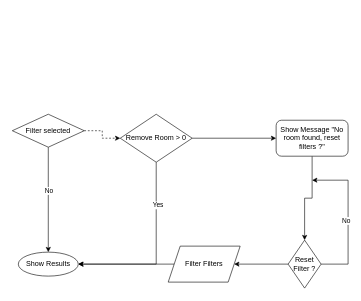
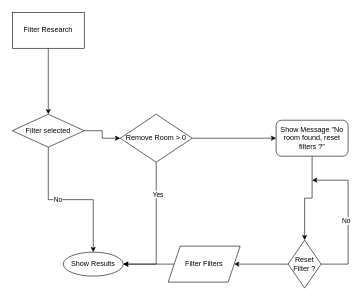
node "Filter Research": added
edge "Filter Research" -> "Filter selected": added
edge "Filter selected" -> "Remove Room > 0": style dashed -> solid
node "Show Results": moved (48, 264) -> (93, 264)
